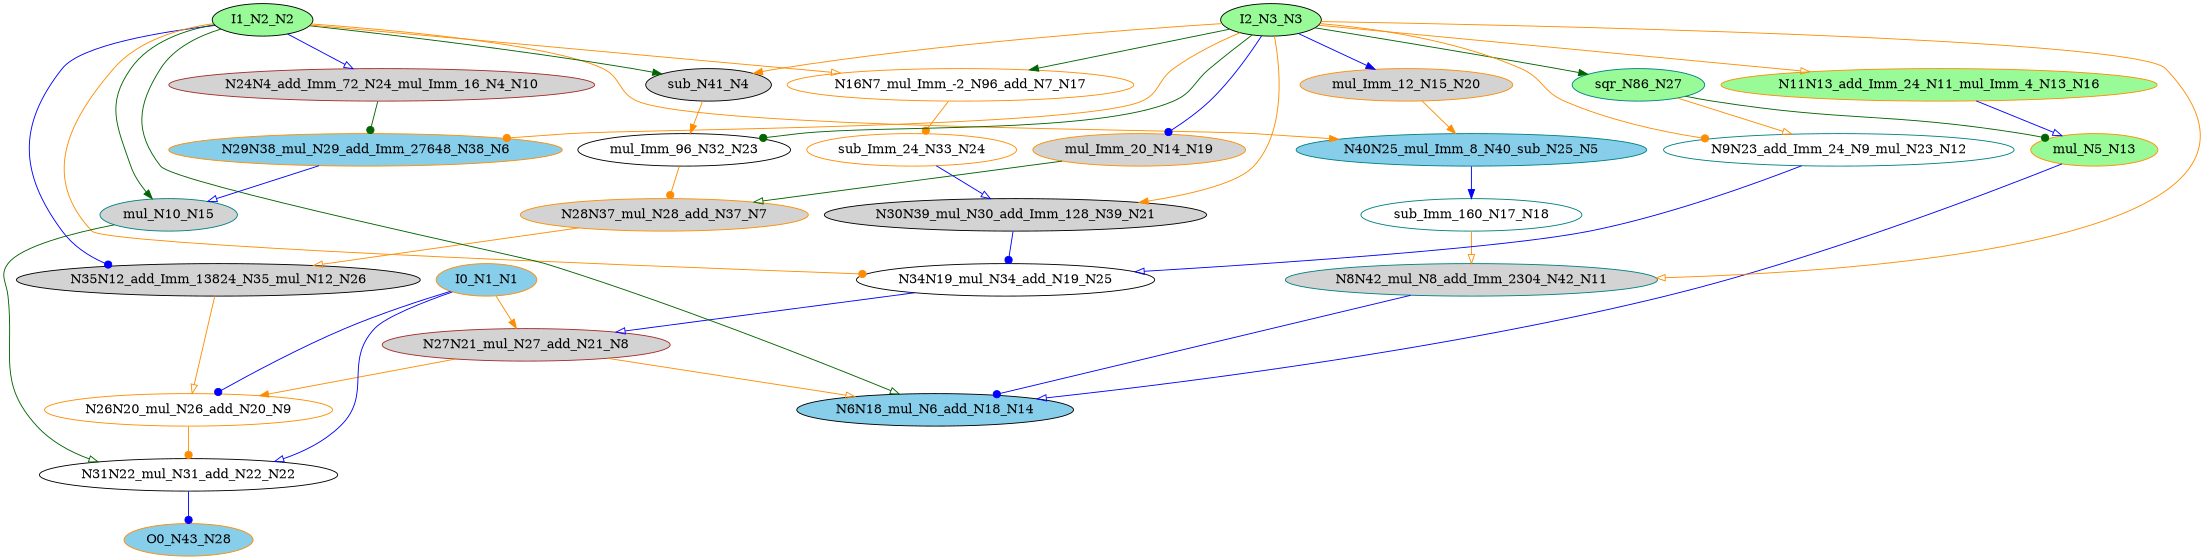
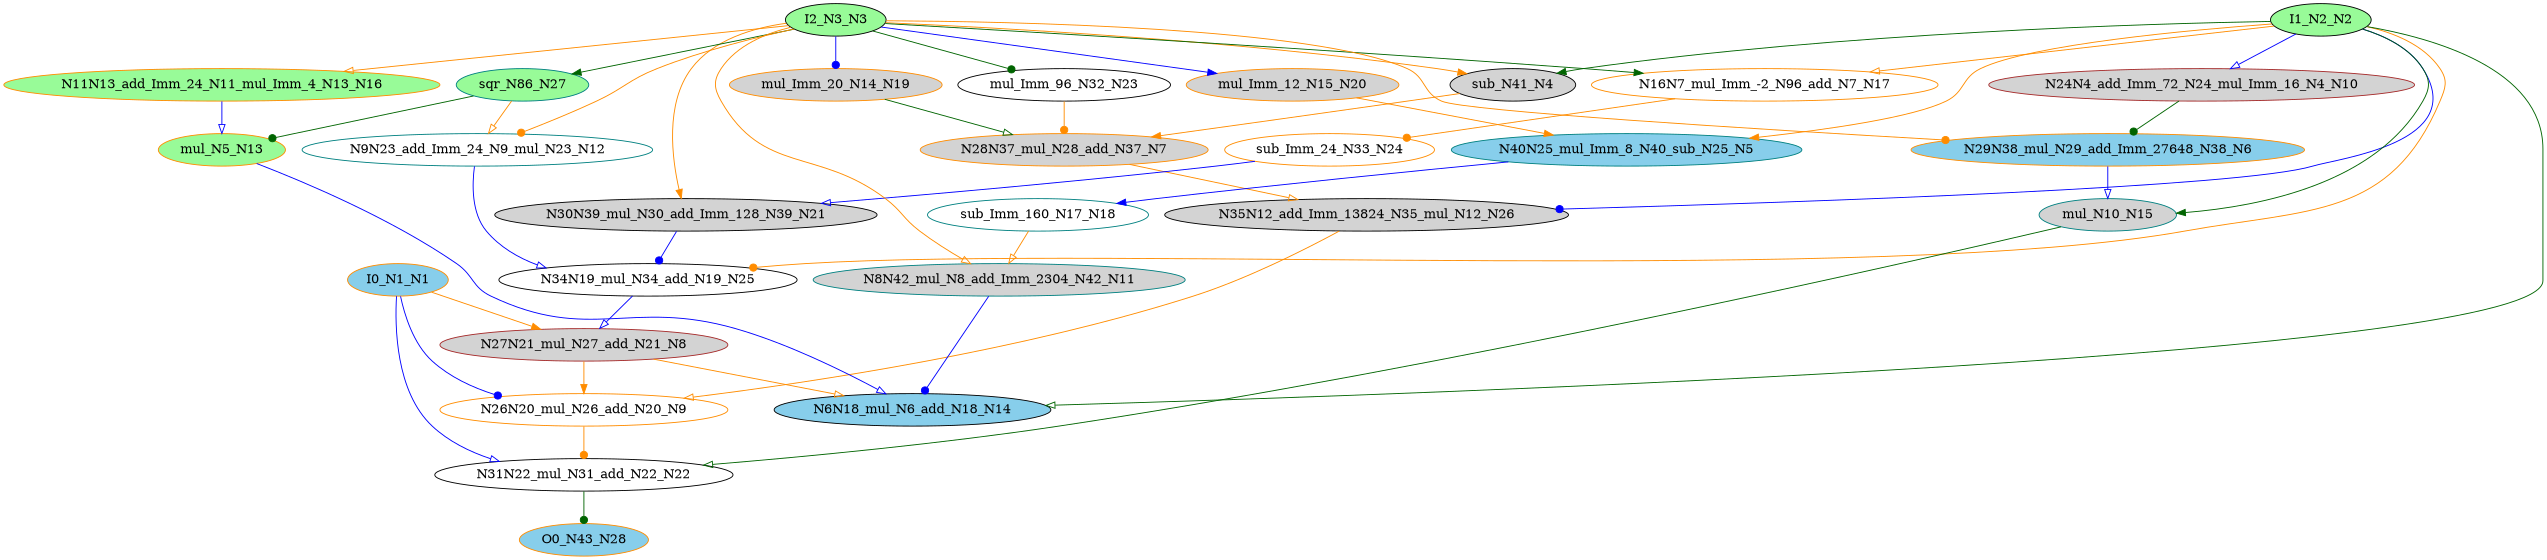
edge "sub_N41_N4" -> "mul_Imm_96_N32_N23": now "sub_N41_N4" -> "N28N37_mul_N28_add_N37_N7"
edge "N31N22_mul_N31_add_N22_N22" -> "O0_N43_N28": color blue -> darkgreen
